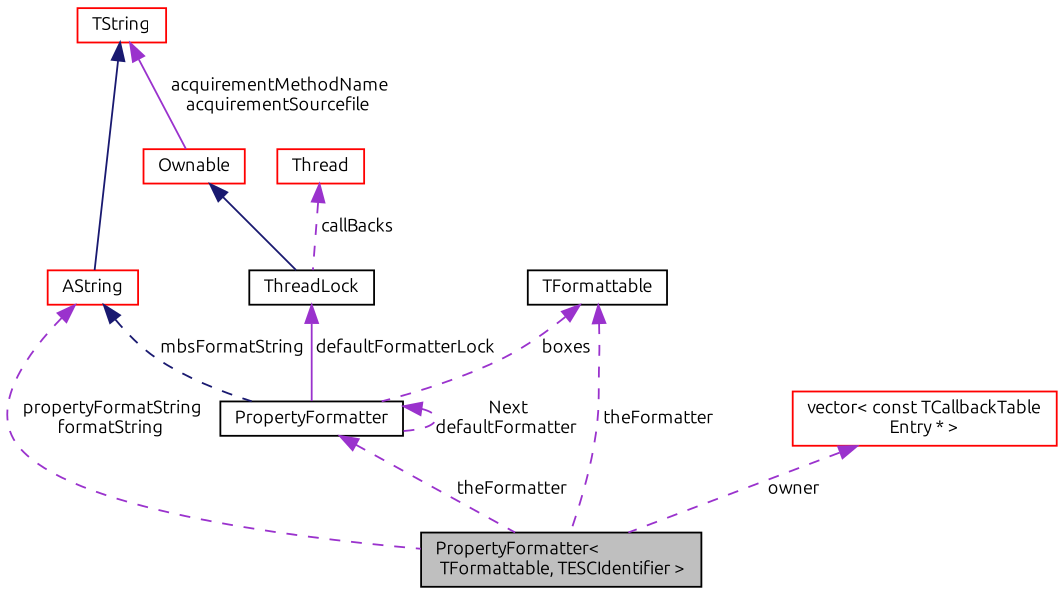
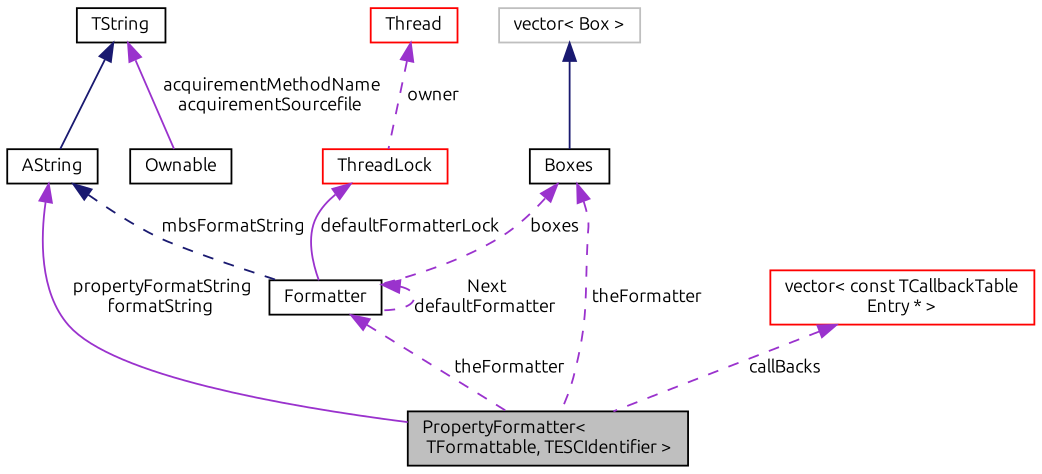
node "TString": color red -> black
node "vector< Box >": added
node "Ownable": color red -> black
edge "ThreadLock" -> "Thread": label " callBacks" -> " owner"
edge "ThreadLock" -> "Ownable": removed
node "AString": color red -> black
node "ThreadLock": color black -> red
node "TFormattable": label "TFormattable" -> "Boxes"
node "PropertyFormatter": label "PropertyFormatter" -> "Formatter"
edge "PropertyFormatter< TFormattable, TESCIdentifier >" -> "vector< const TCallbackTable Entry * >": label " owner" -> " callBacks"
edge "PropertyFormatter< TFormattable, TESCIdentifier >" -> "AString": style dashed -> solid
